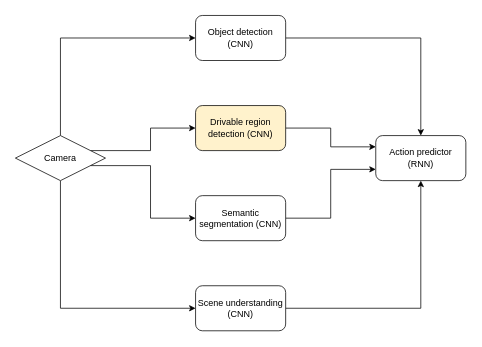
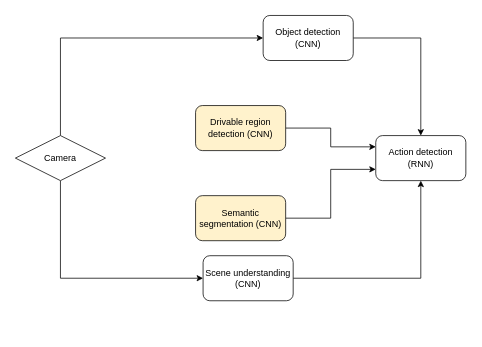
node "Object detection (CNN)": moved (240, 38) -> (308, 38)
edge "Camera" -> "Drivable region detection (CNN)": removed
node "Action predictor (RNN)": label "Action predictor (RNN)" -> "Action detection (RNN)"
edge "Camera" -> "Semantic segmentation (CNN)": removed
node "Semantic segmentation (CNN)": fillcolor #ffffff -> #fff2cc
node "Scene understanding (CNN)": moved (240, 308) -> (248, 278)
